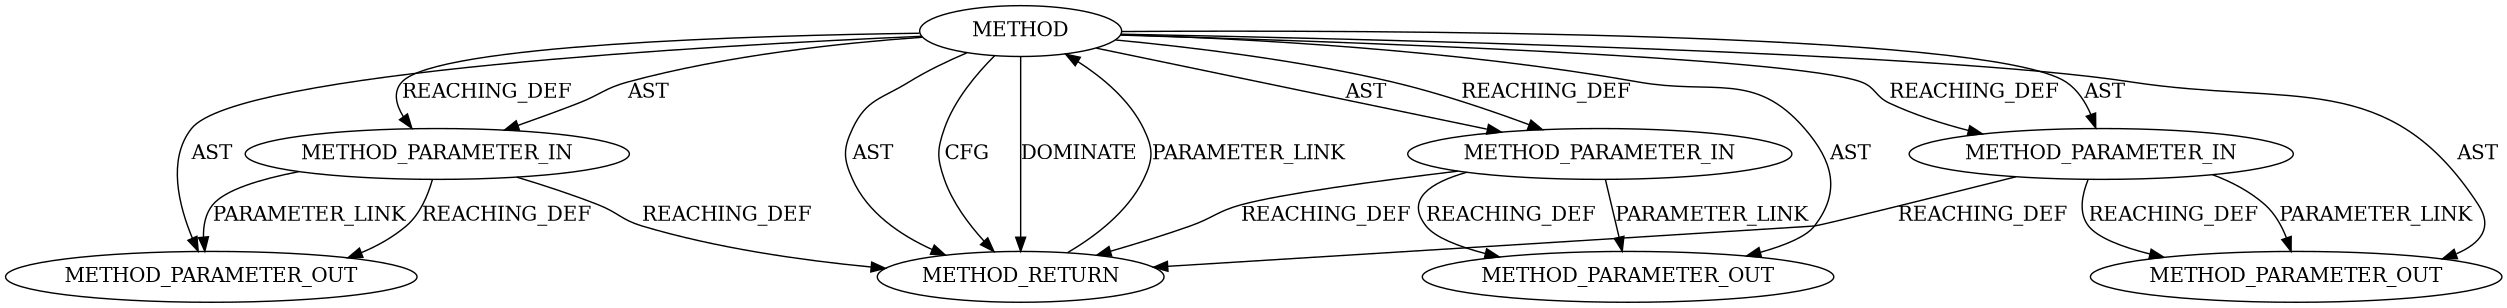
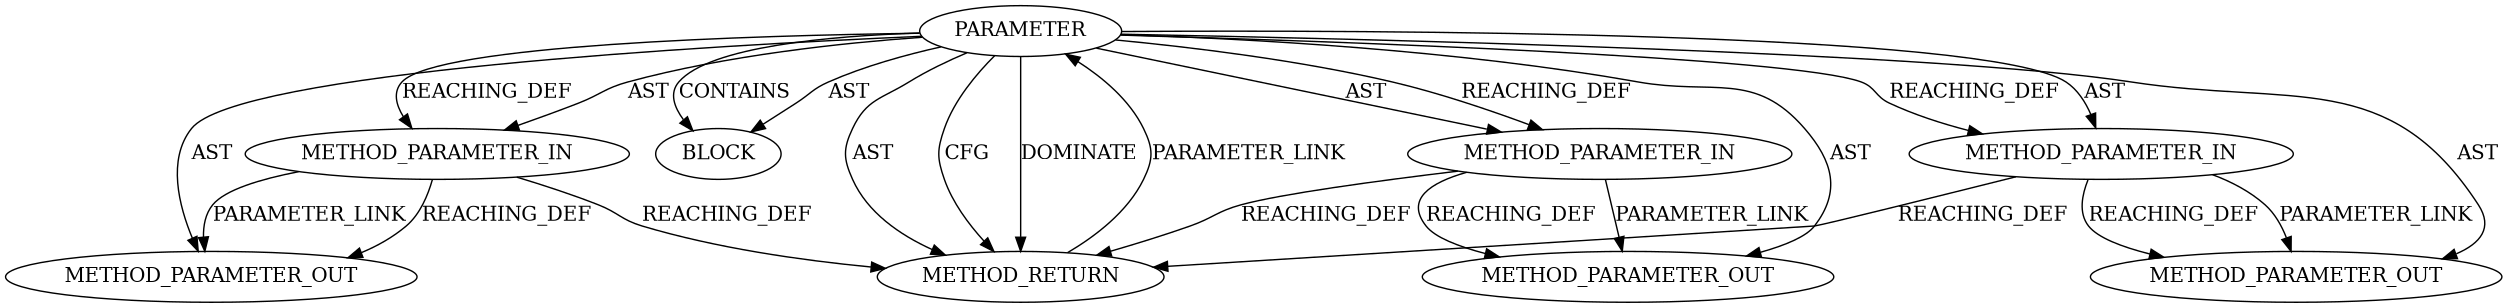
node "METHOD": label "METHOD" -> "PARAMETER"
node "BLOCK": added
